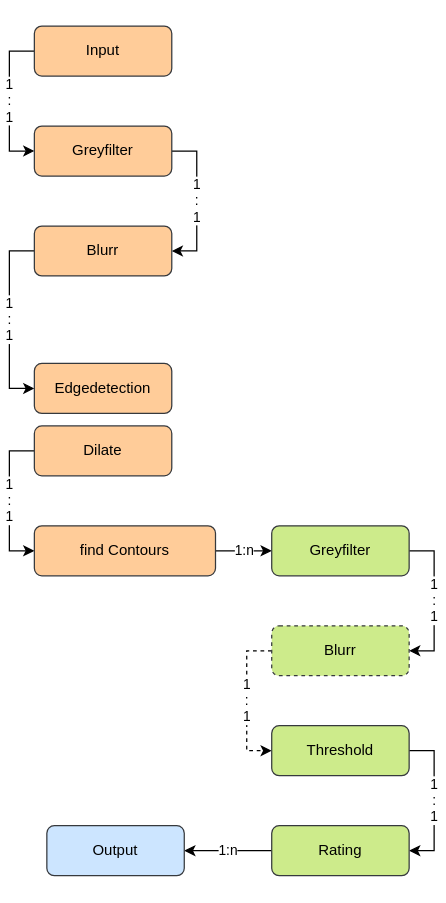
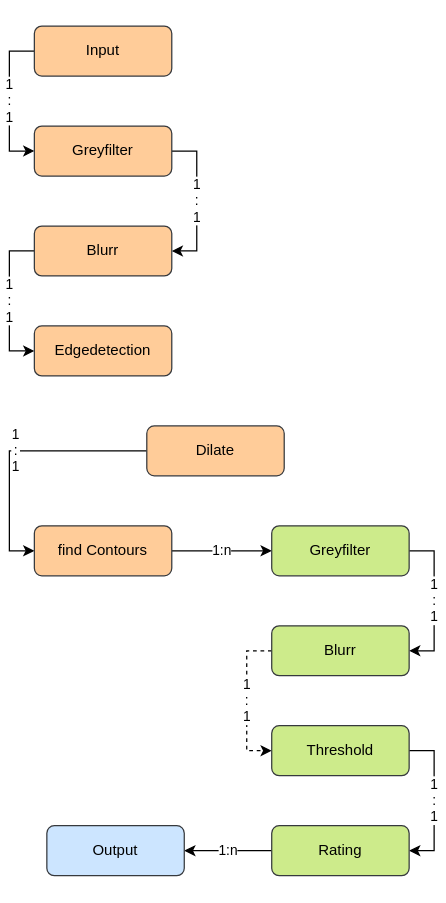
node "Edgedetection": moved (103, 388) -> (103, 351)
node "Dilate": moved (103, 451) -> (216, 451)
node "find Contours": size 181x50 -> 138x50
node "Blurr": style dashed -> solid
